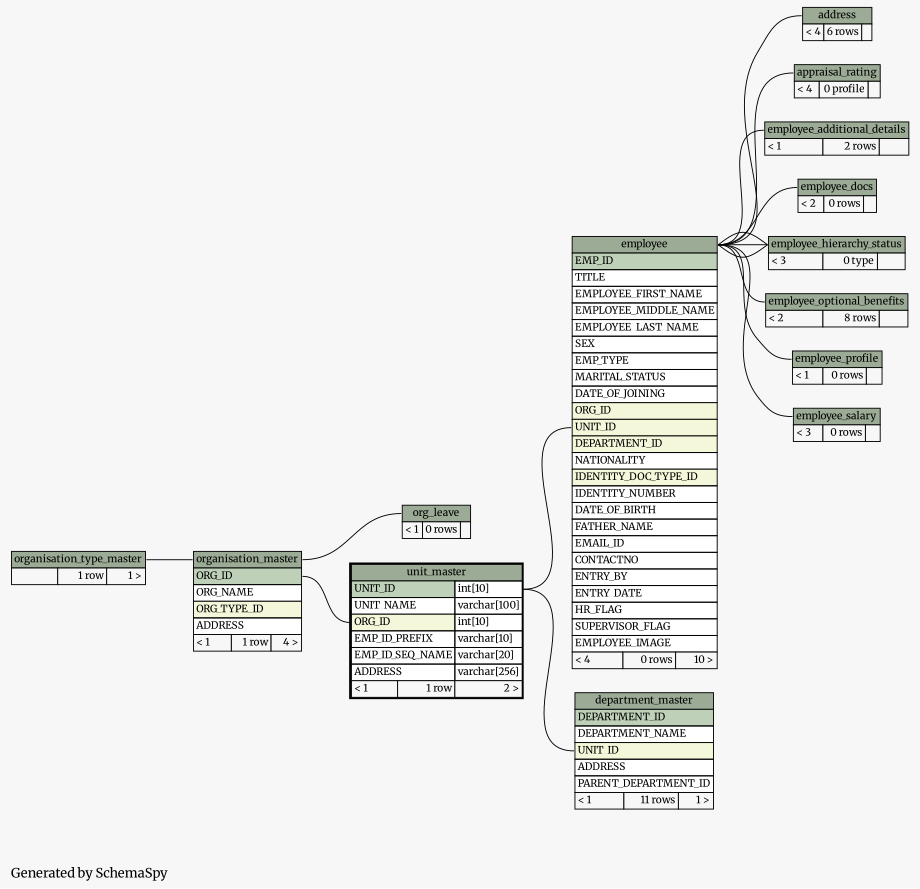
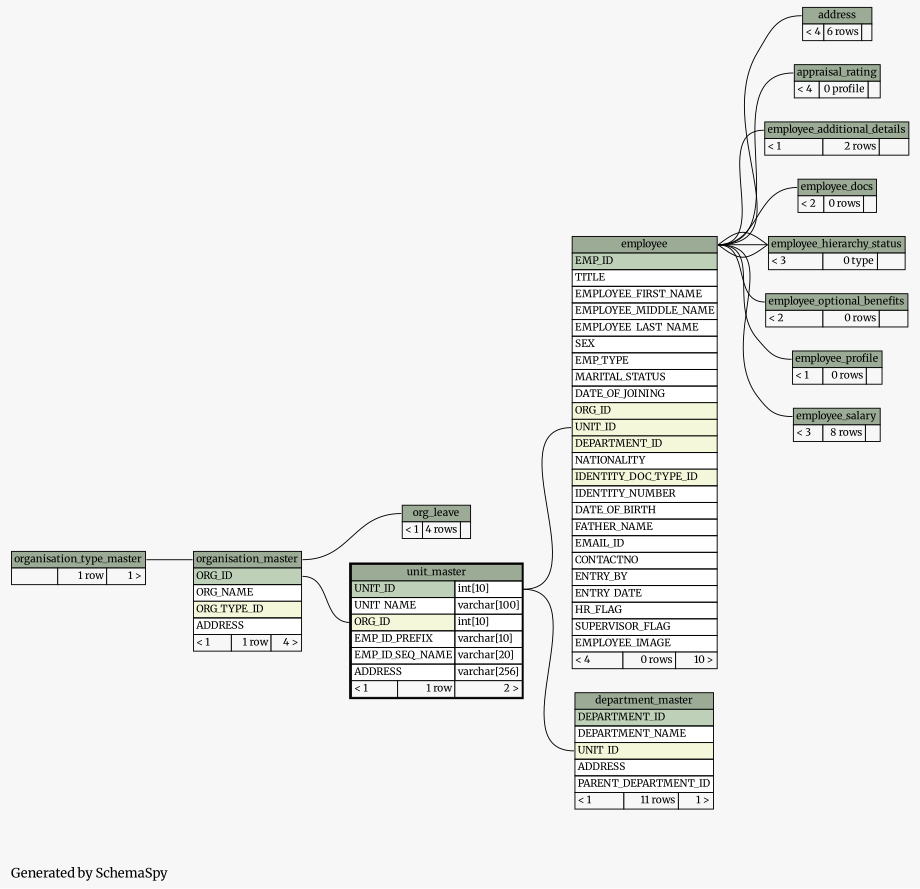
node "employee_optional_benefits": text "8 rows" -> "0 rows"
node "employee_salary": text "0 rows" -> "8 rows"
node "org_leave": text "0 rows" -> "4 rows"
